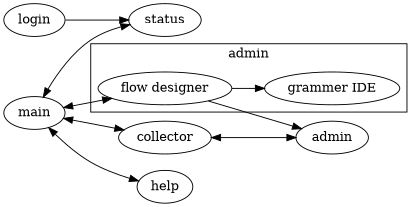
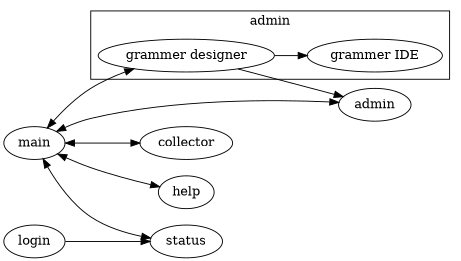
node "flow designer": label "flow designer" -> "grammer designer"
edge "collector" -- "admin": now "main" -- "admin"
